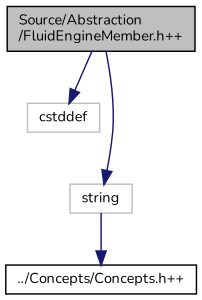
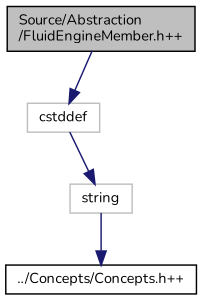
edge "Source/Abstraction /FluidEngineMember.h++" -> "string": now "cstddef" -> "string"
